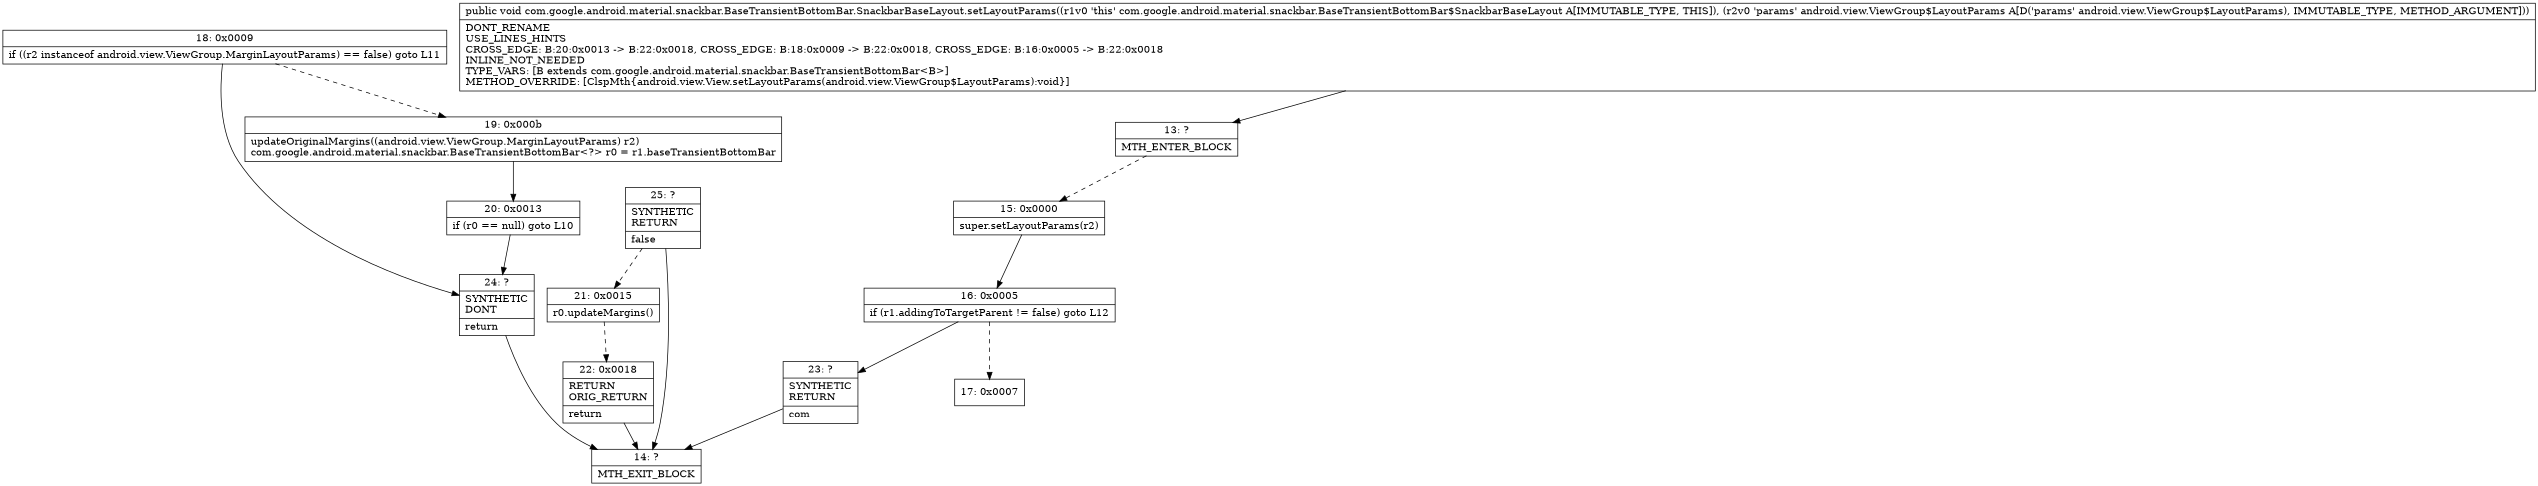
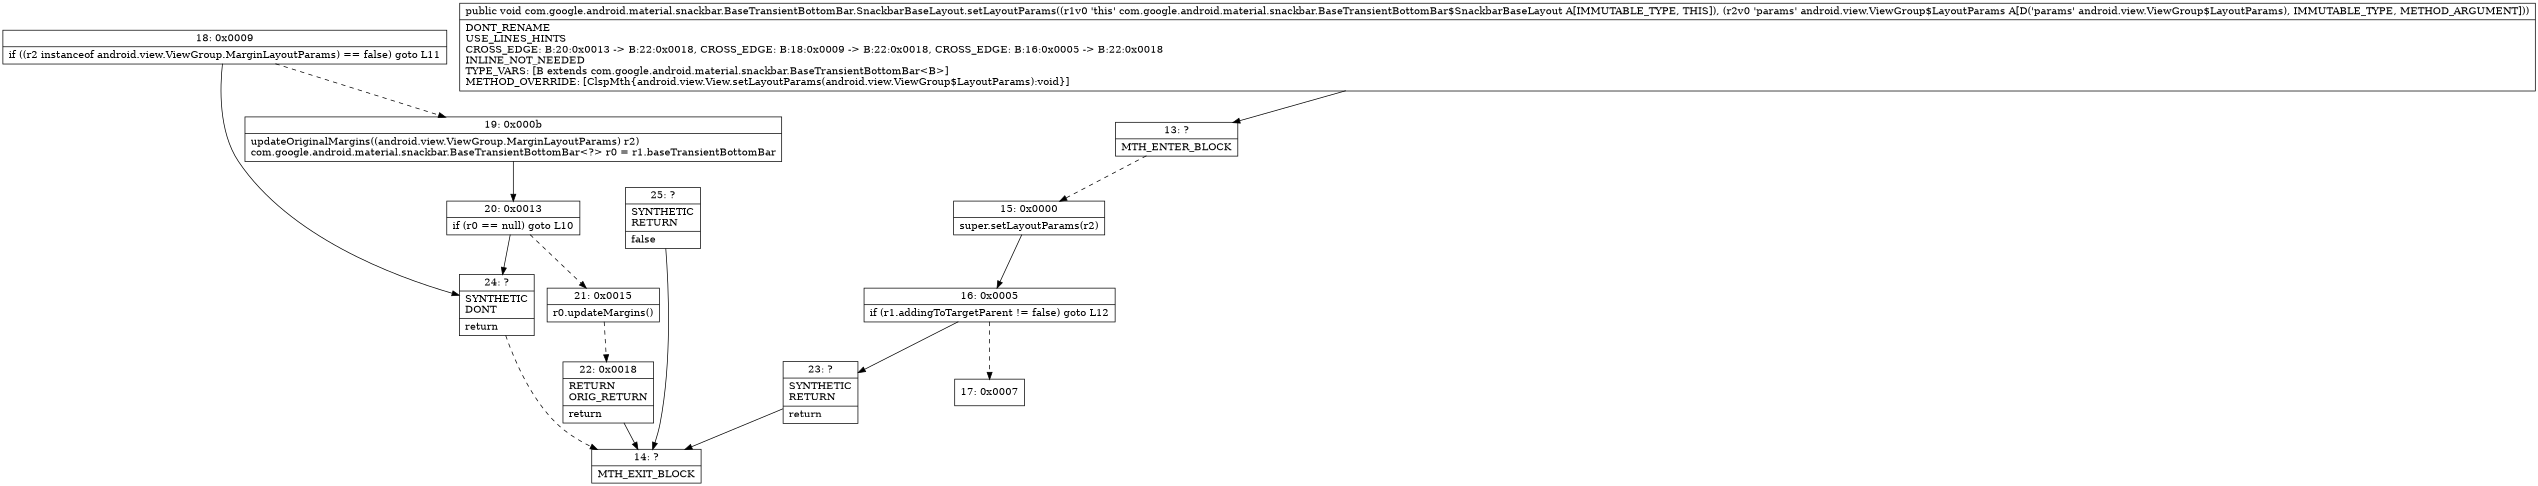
edge "25: ?" -> "21: 0x0015": now "20: 0x0013" -> "21: 0x0015"
edge "24: ?" -> "14: ?": style solid -> dashed
node "23: ?": text "com" -> "return"
